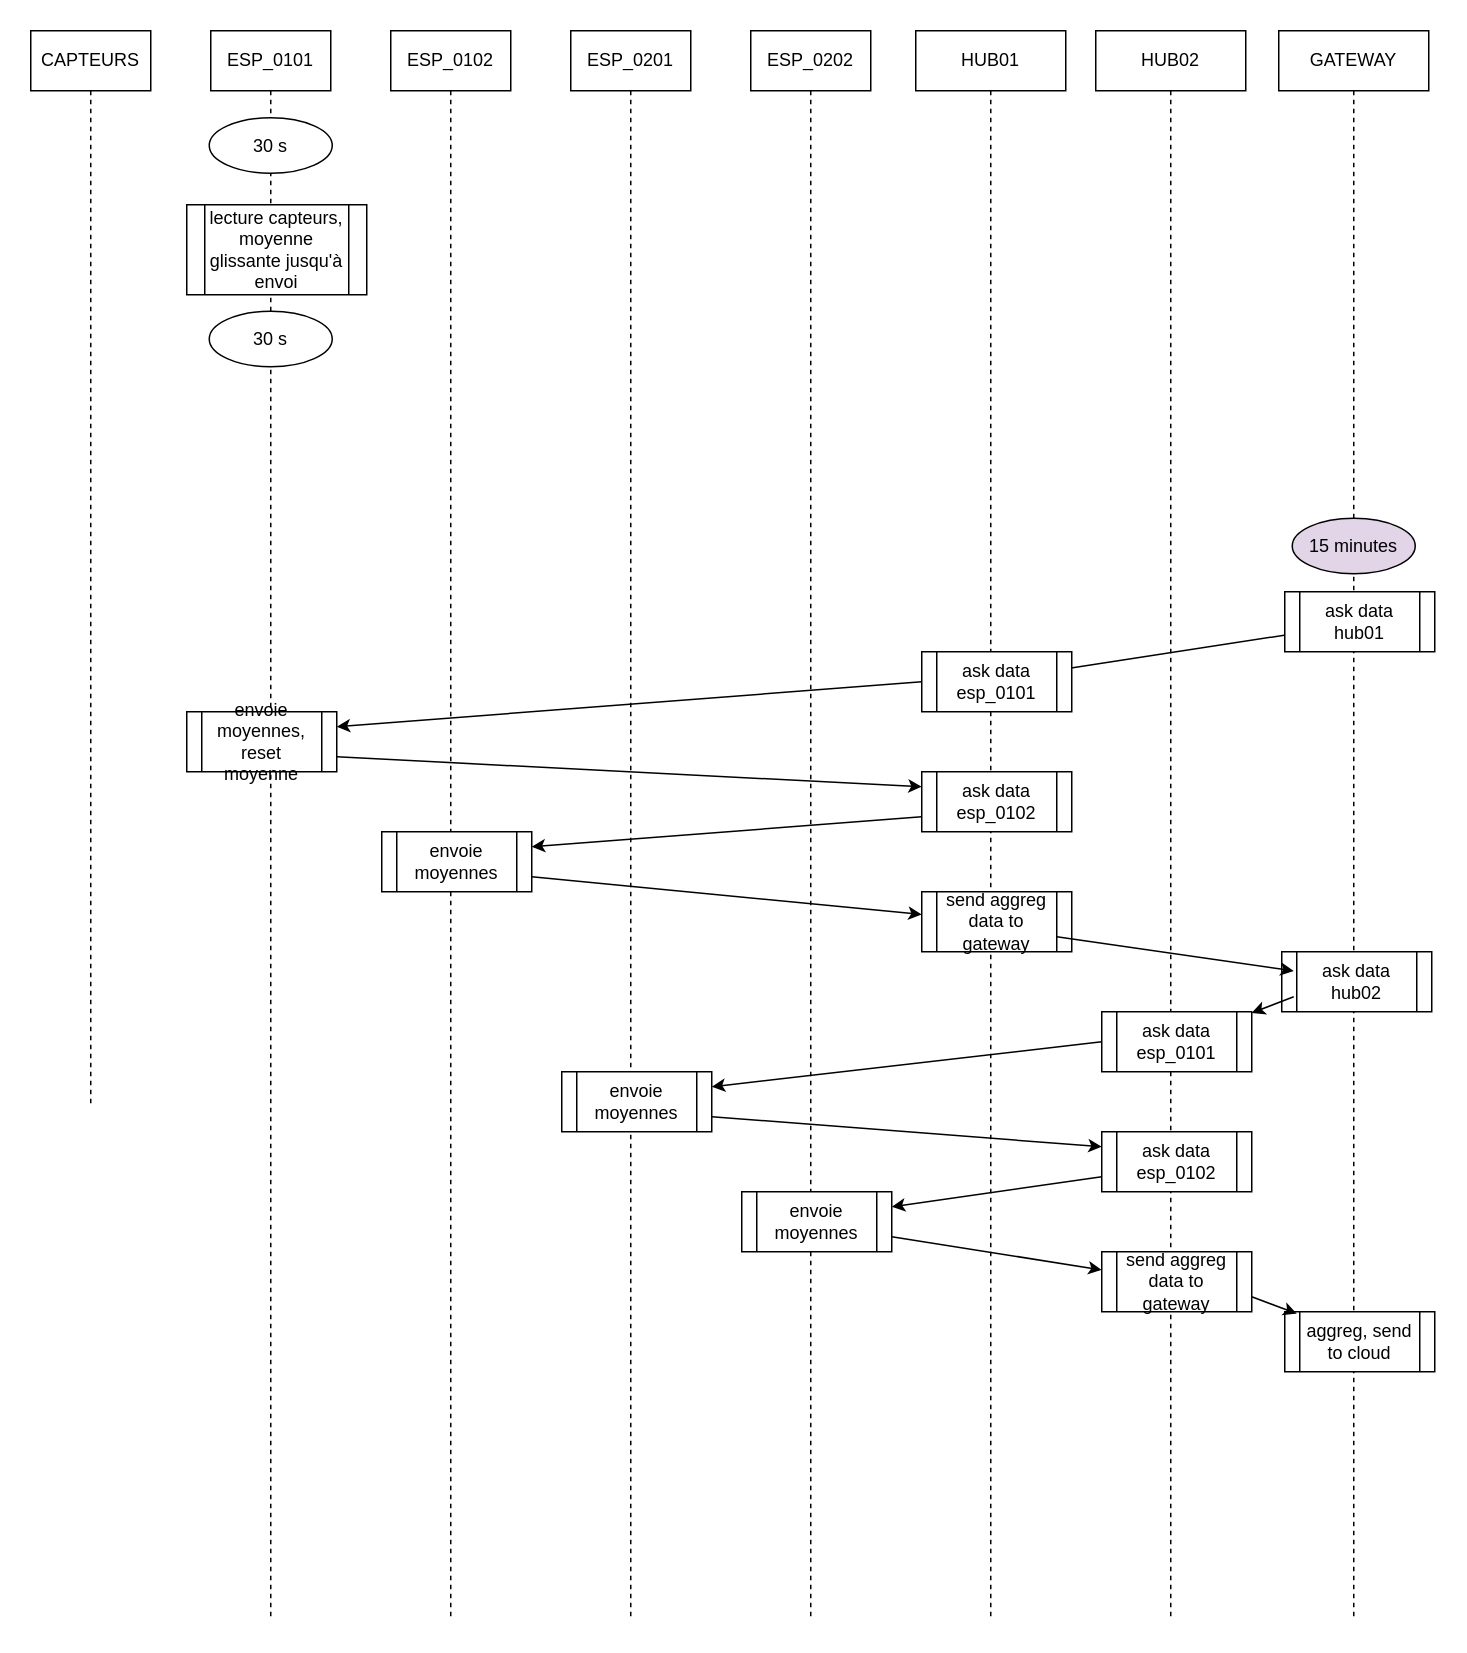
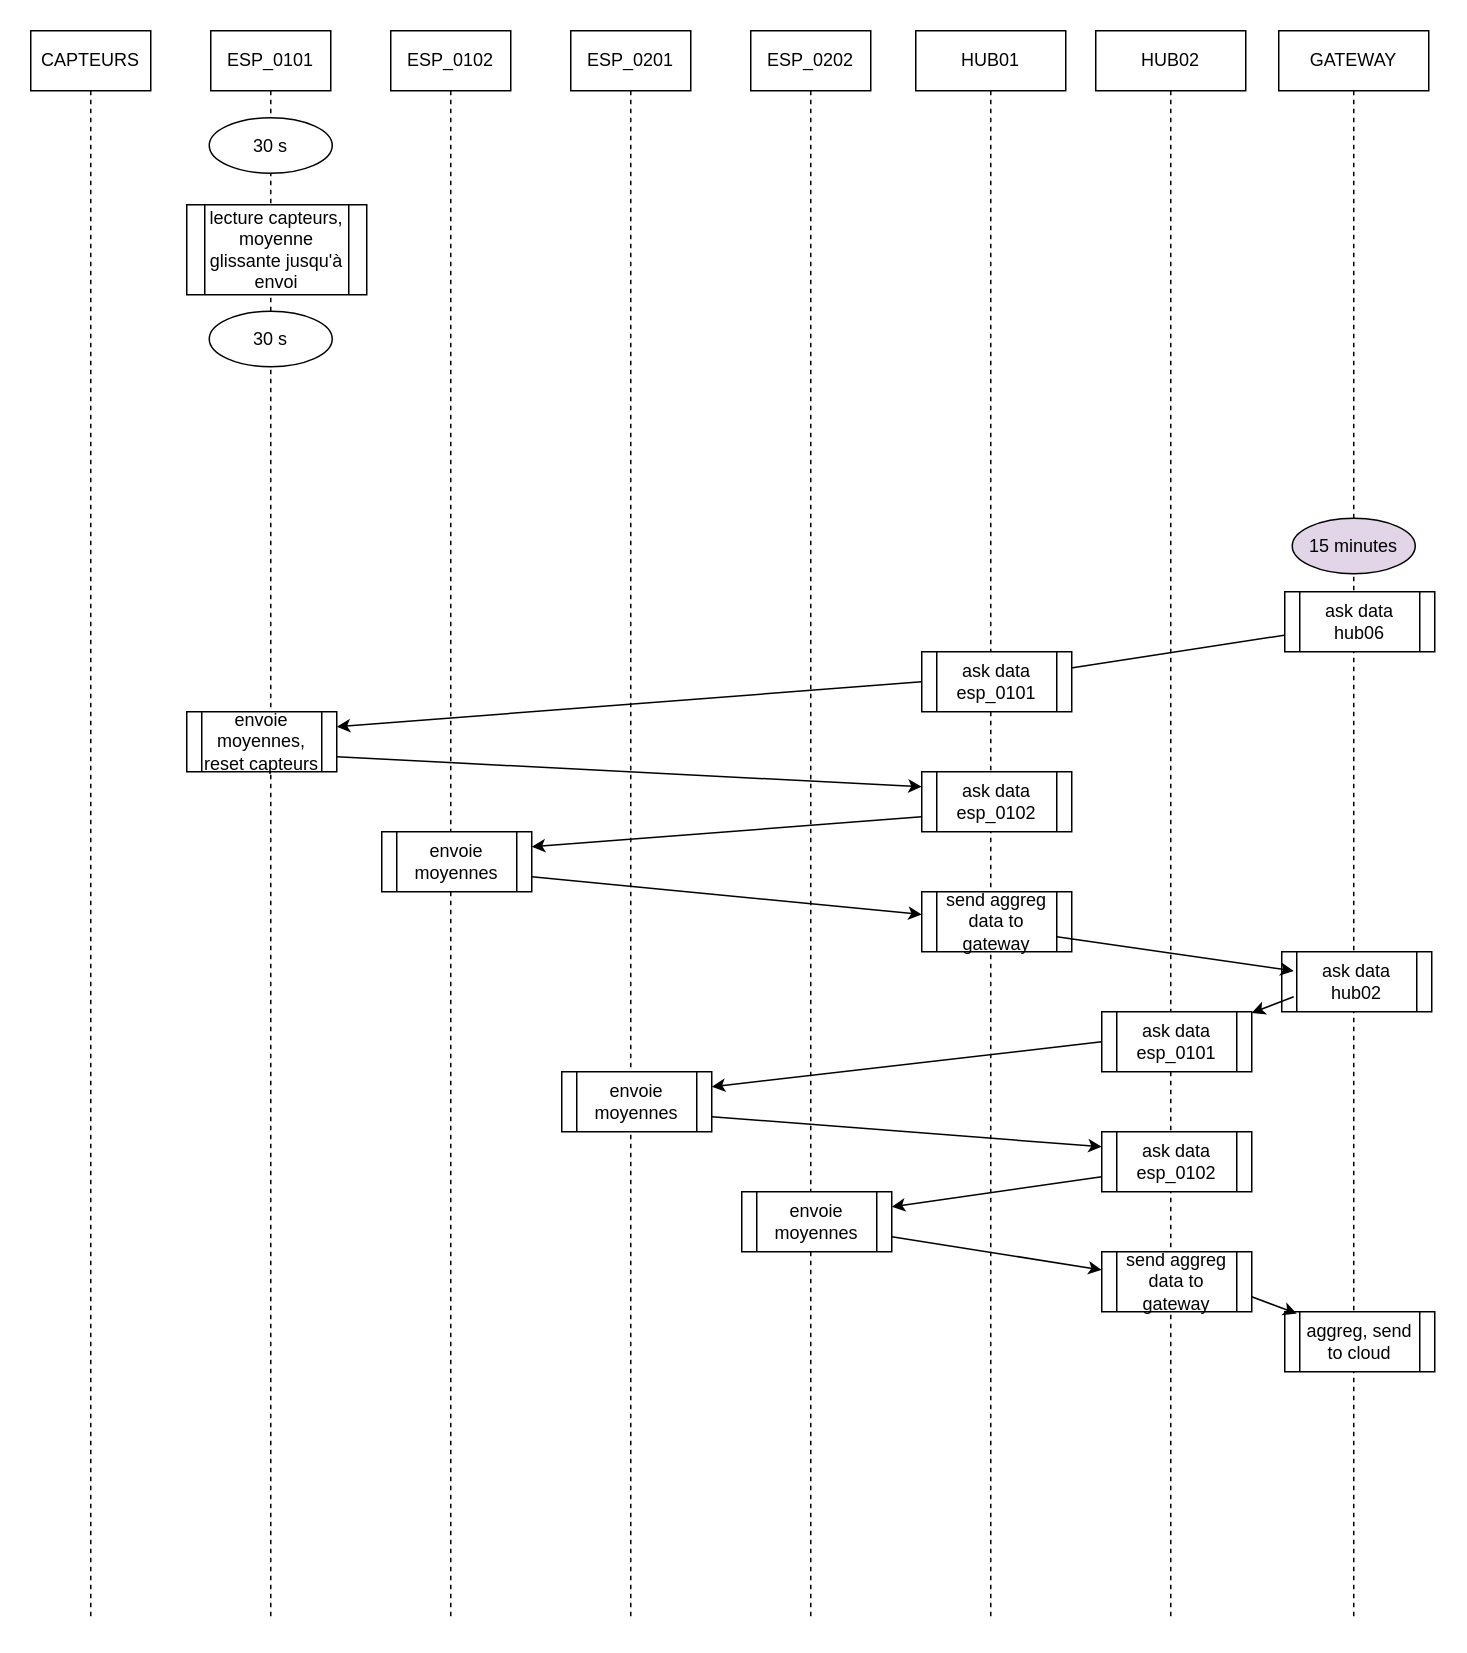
node "CAPTEURS": size 120x1073 -> 120x1590
node "ask data hub01": label "ask data hub01" -> "ask data hub06"
node "envoie moyennes, reset moyenne": label "envoie moyennes, reset moyenne" -> "envoie moyennes, reset capteurs"
